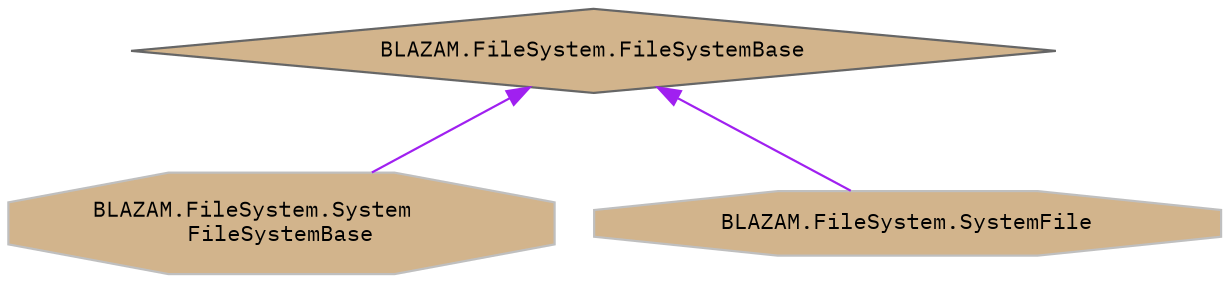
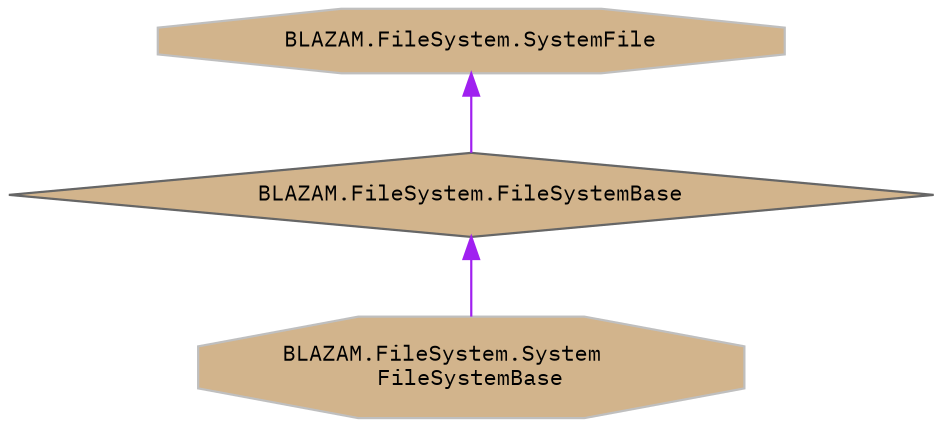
edge "BLAZAM.FileSystem.SystemFile" -> "BLAZAM.FileSystem.FileSystemBase": reversed
